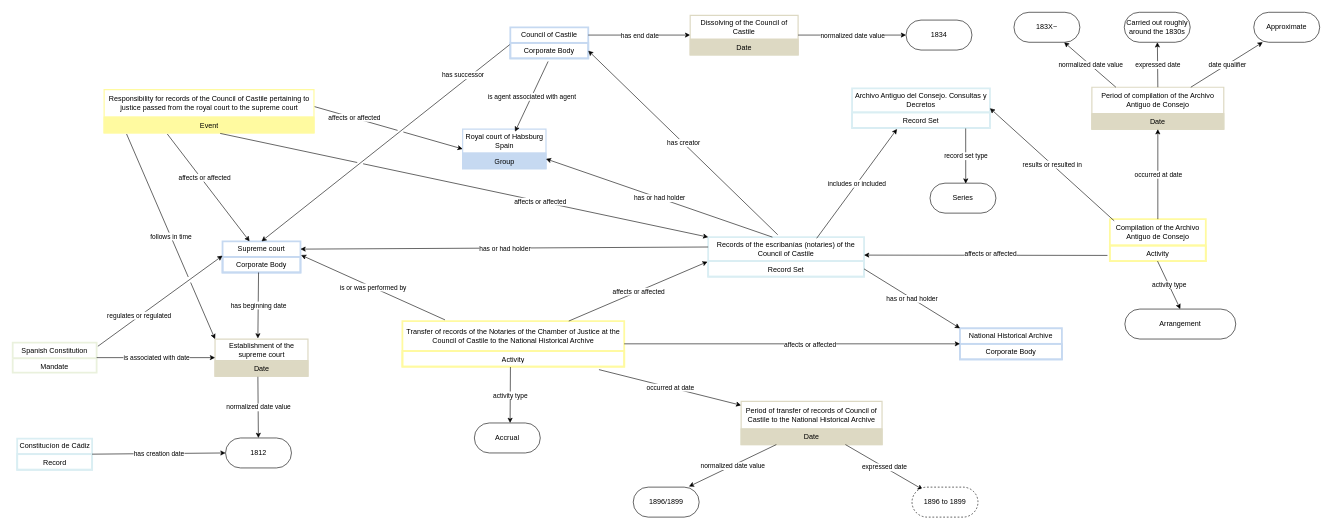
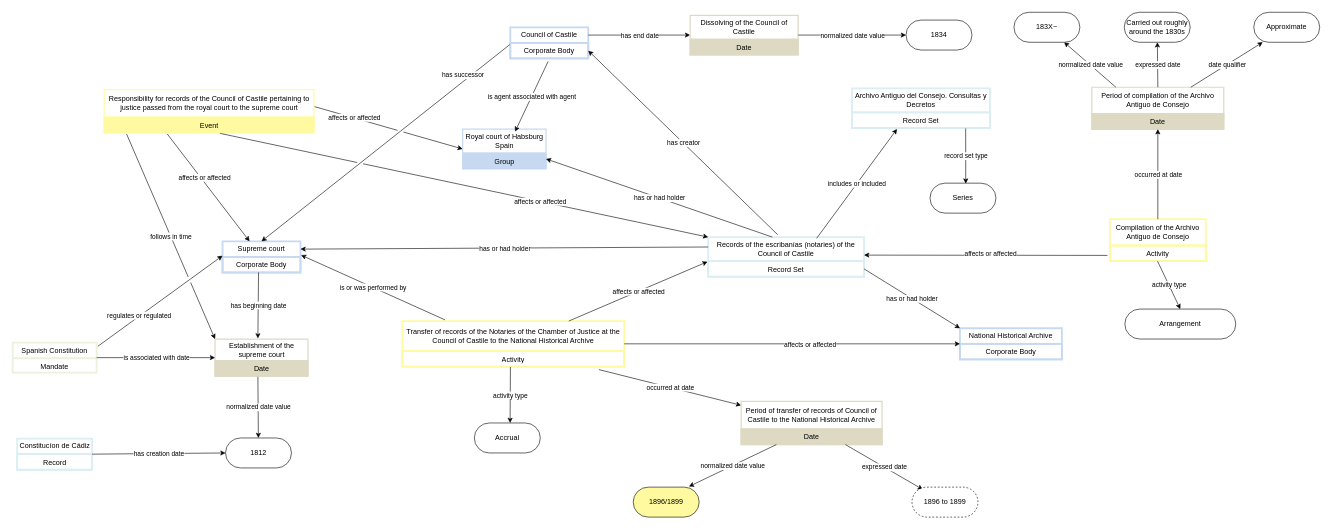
edge "Compilation of the Archivo Antiguo de Consejo" -> "Archivo Antiguo del Consejo. Consultas y Decretos": removed, label "results or resulted in"
node "1896/1899": fillcolor #ffffff -> #fffaa0
